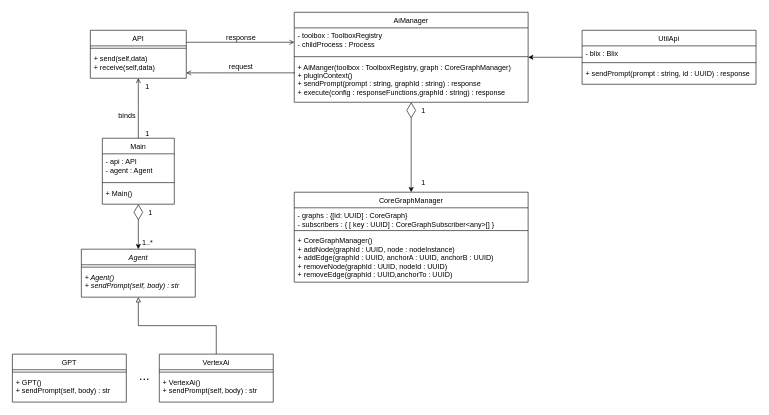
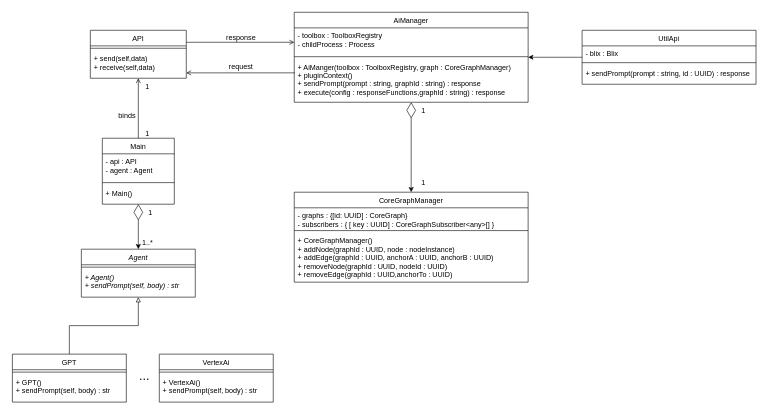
edge "GPT" -> "Agent": added
edge "VertexAi" -> "Agent": removed
